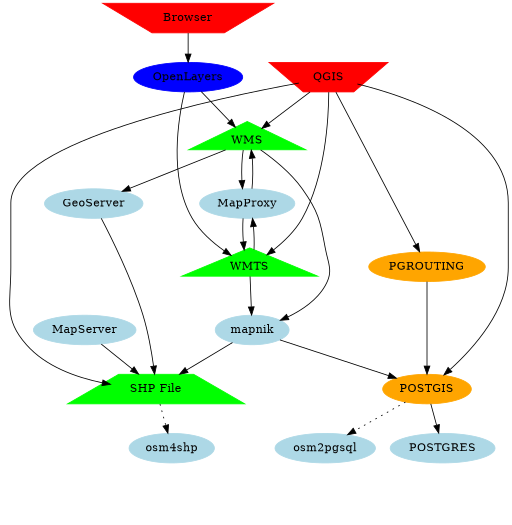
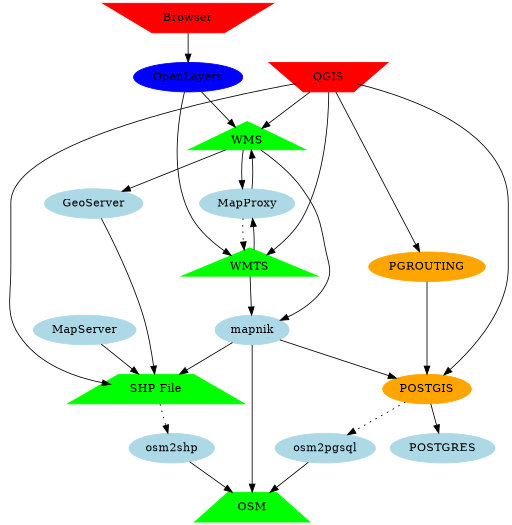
edge "MapProxy" -> "WMTS": style solid -> dotted
node "osm4shp": label "osm4shp" -> "osm2shp"
node "OSM": added
